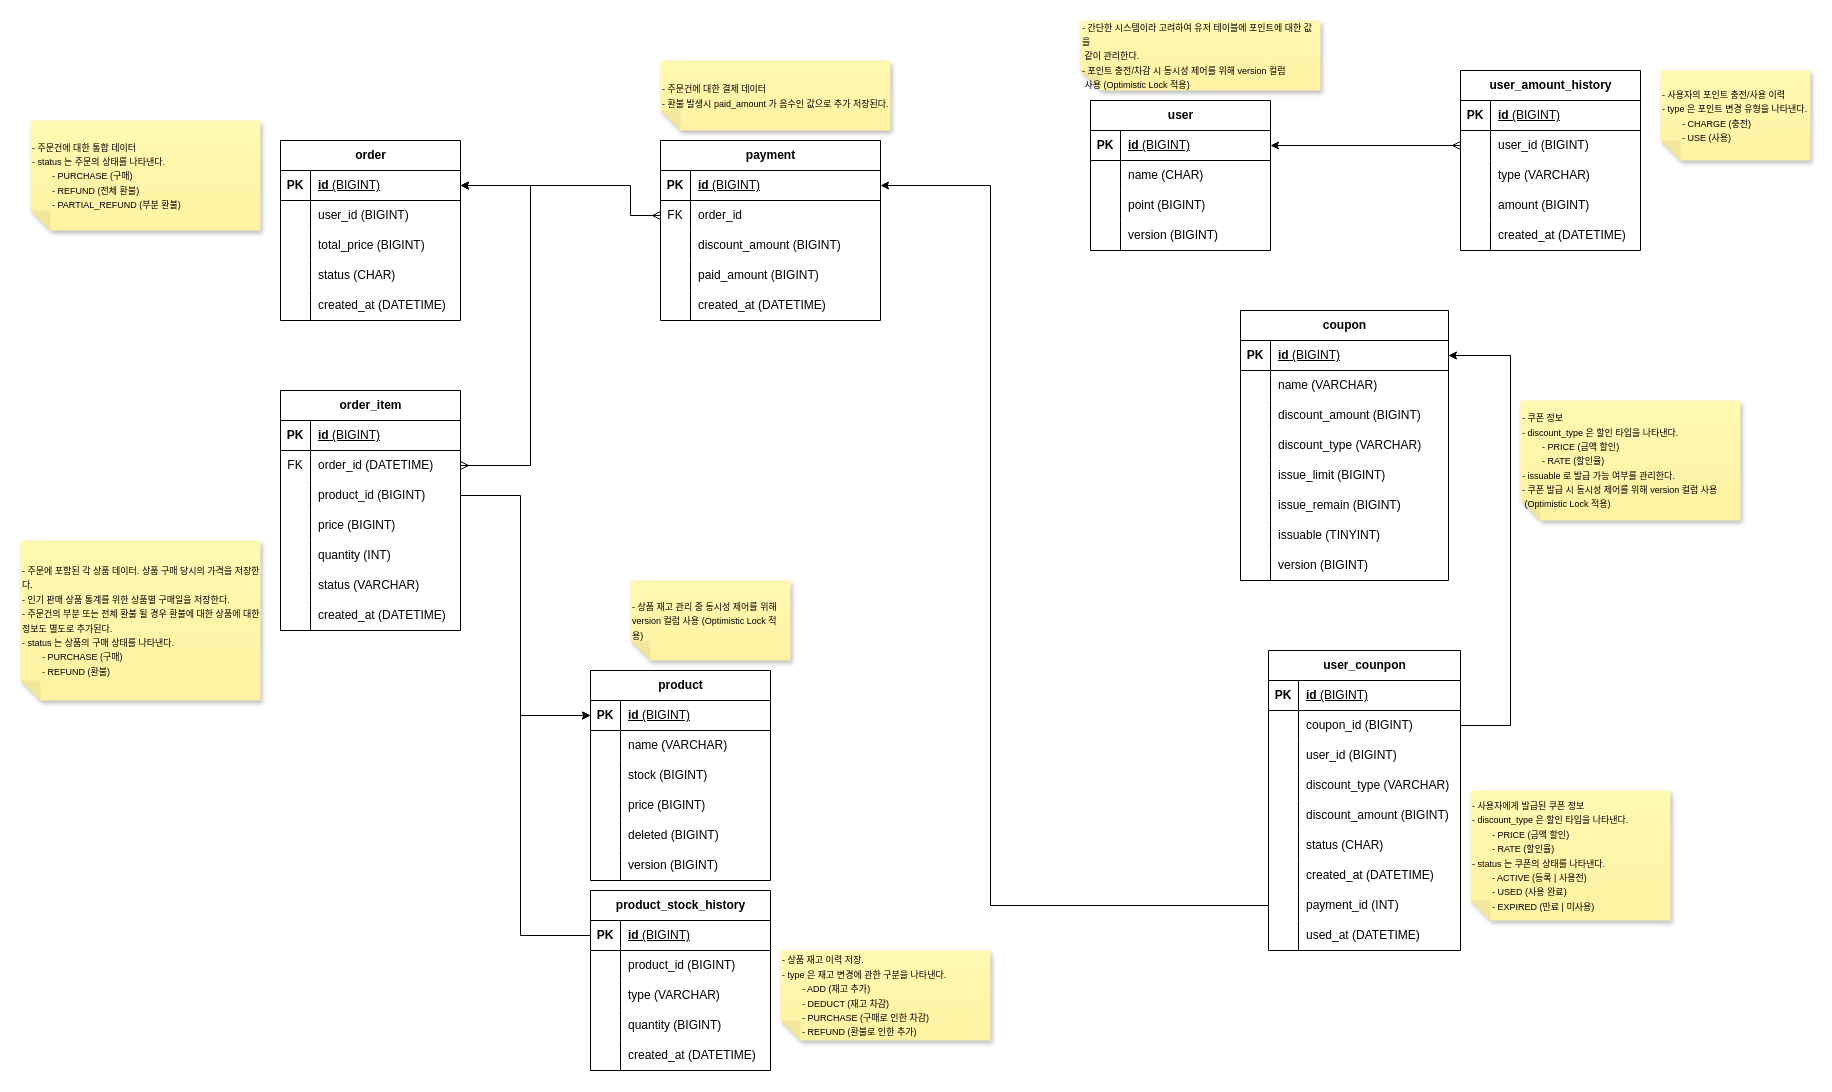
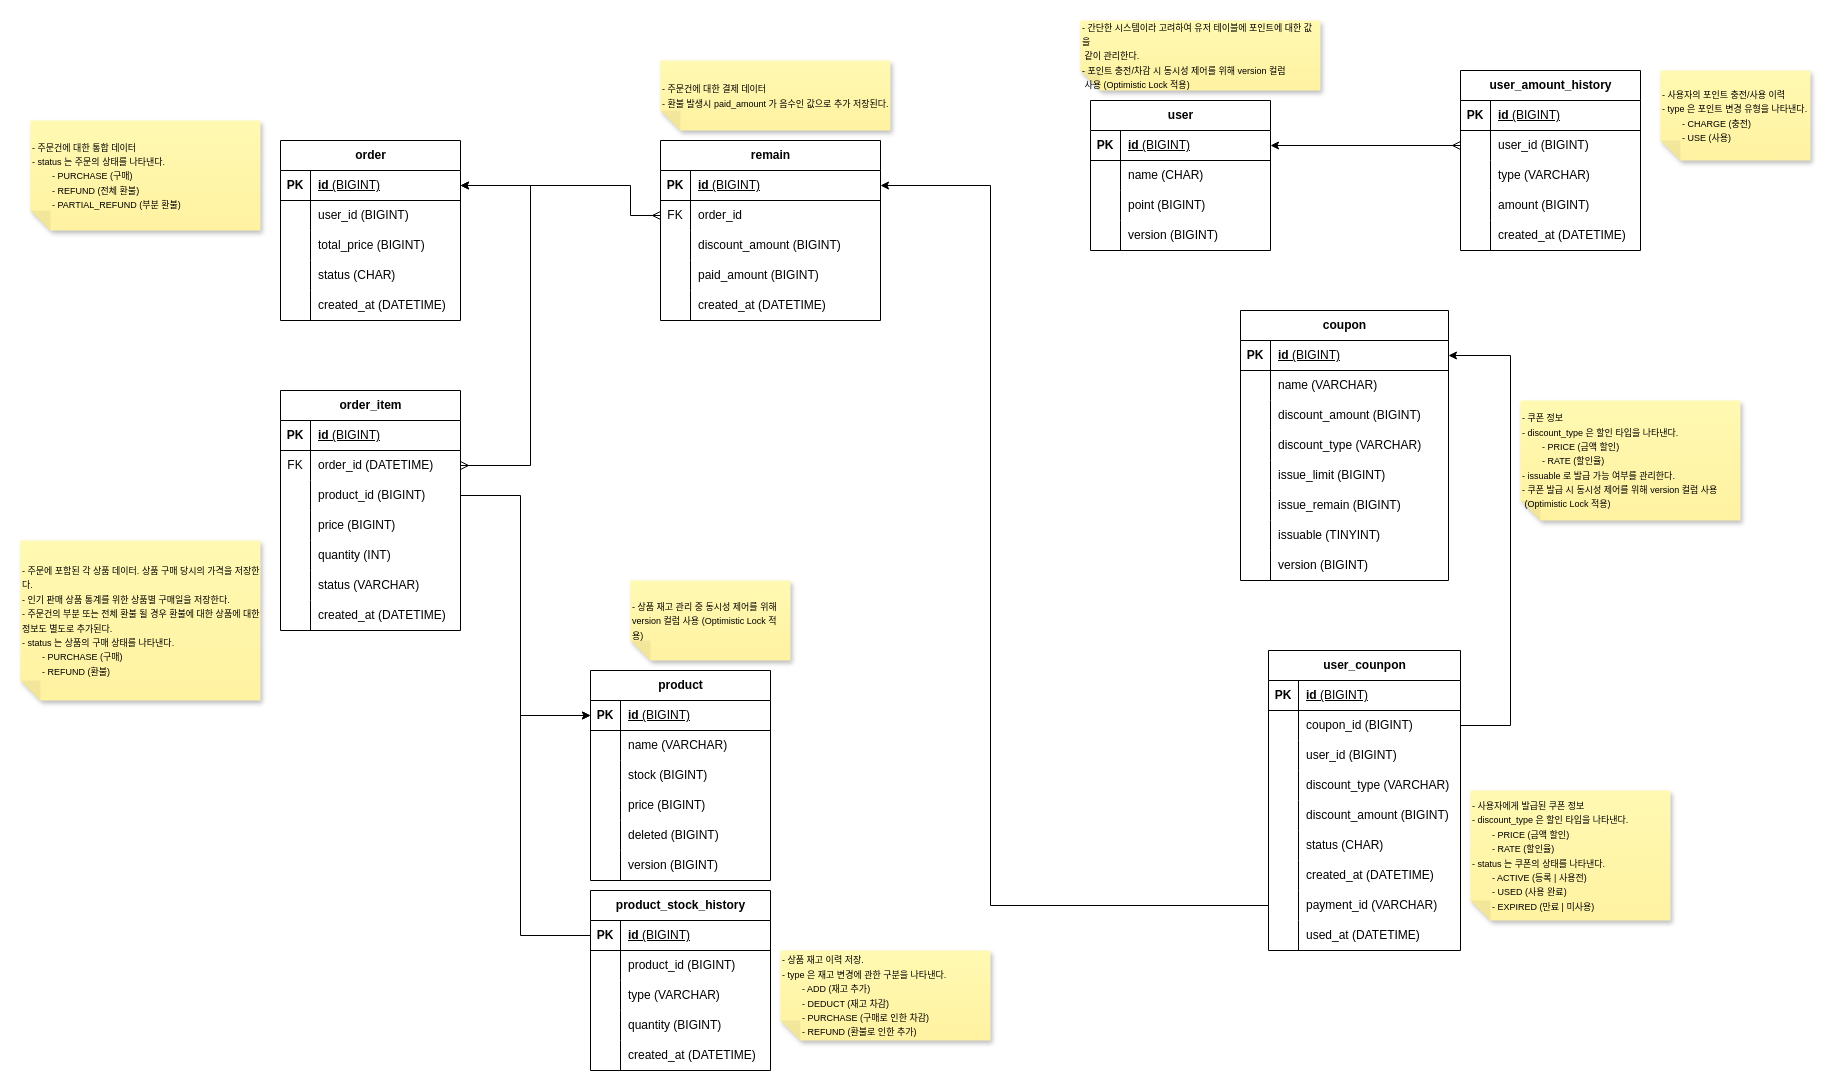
node "payment": label "payment" -> "remain"
node "payment_id (INT)": label "payment_id (INT)" -> "payment_id (VARCHAR)"
